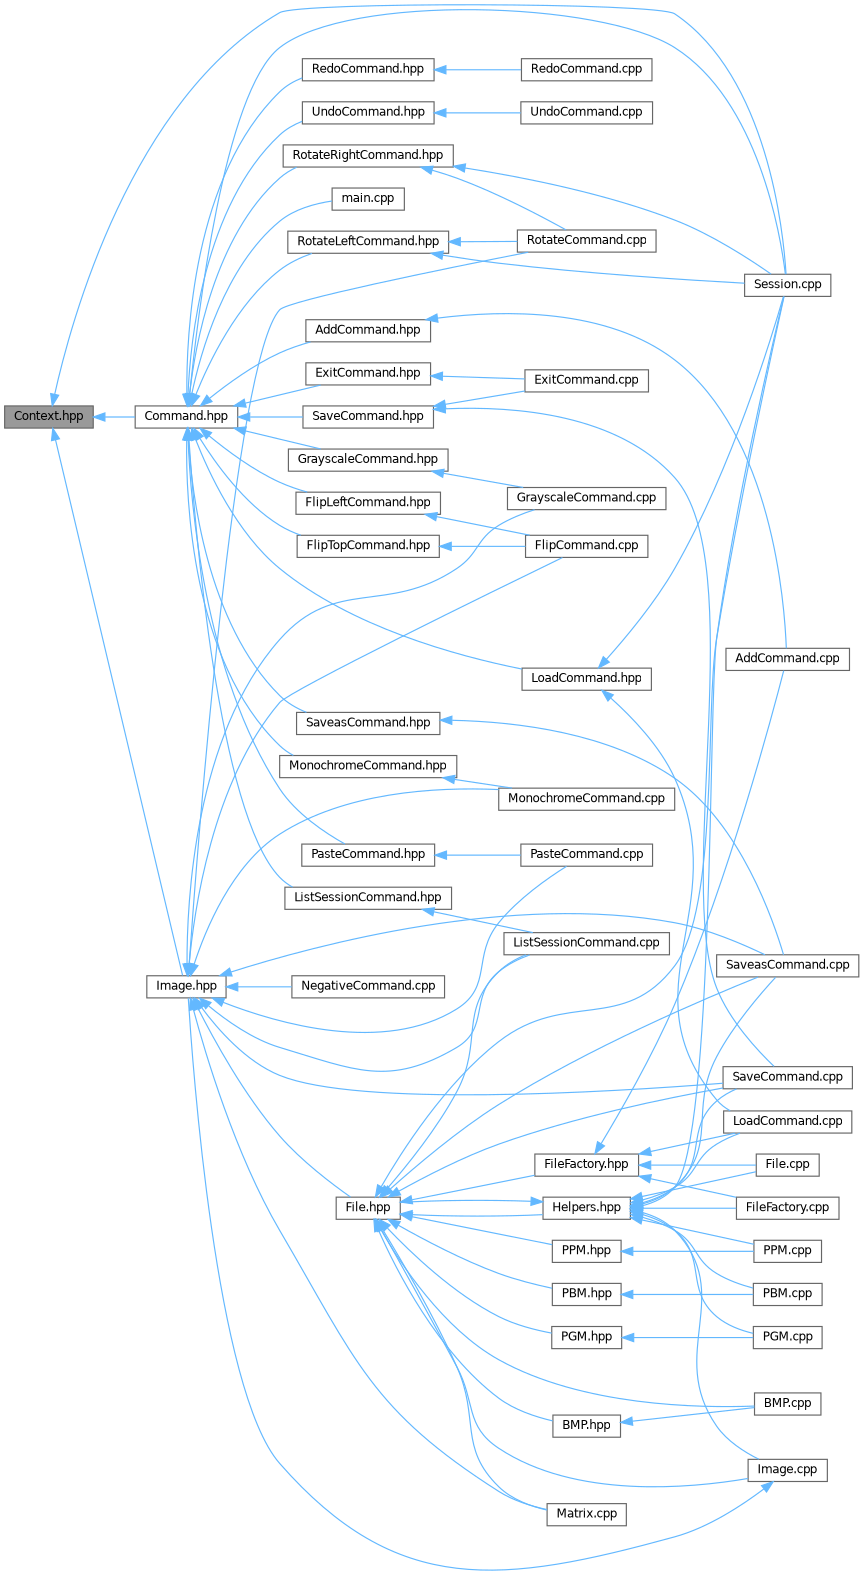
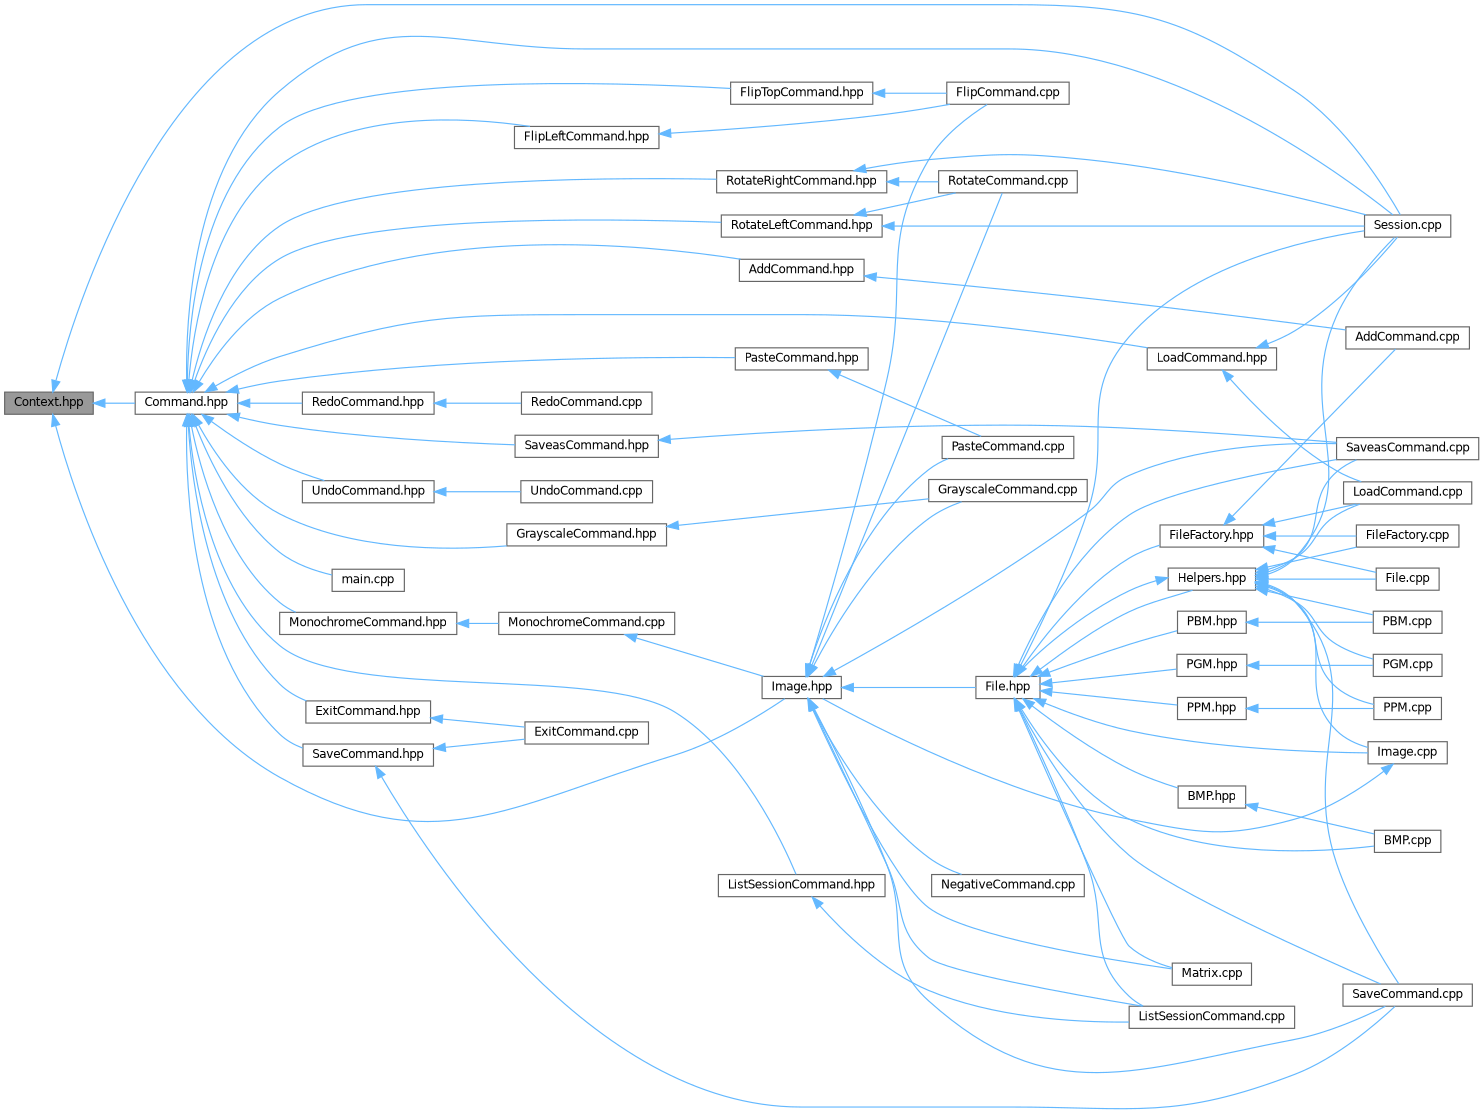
edge "MonochromeCommand.cpp" -> "Image.hpp": reversed
